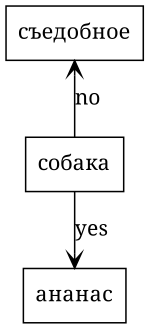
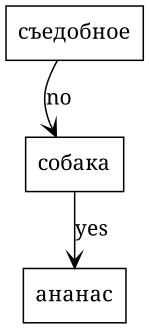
edge "собака" -> "съедобное": reversed
